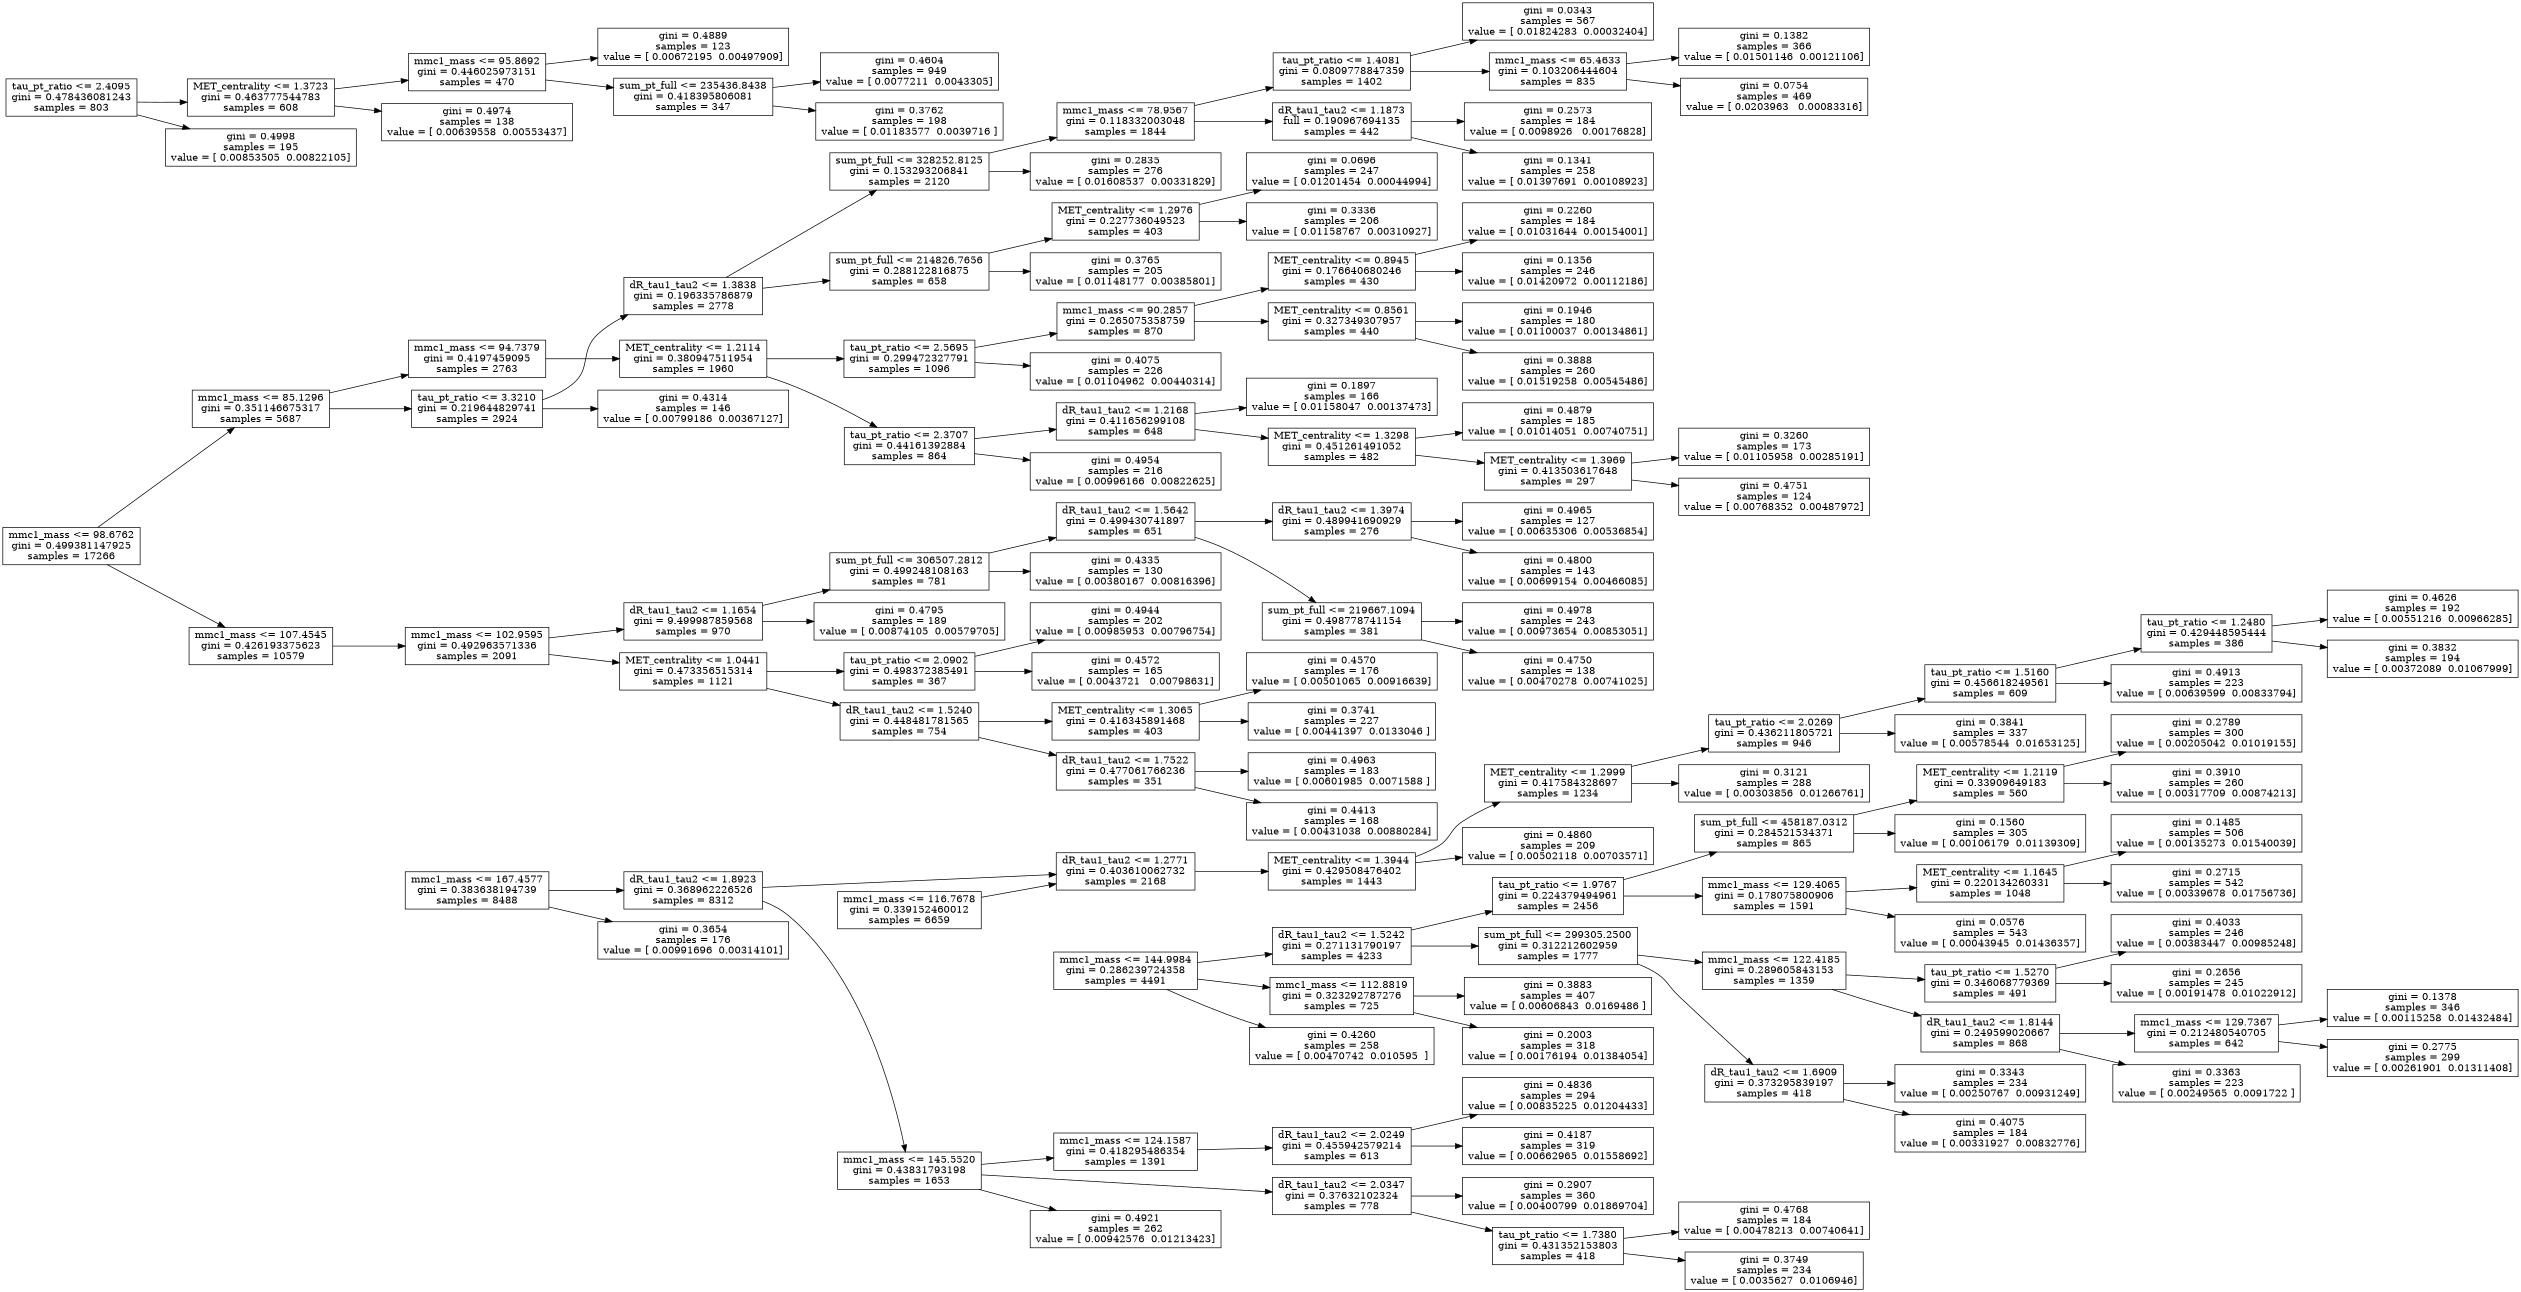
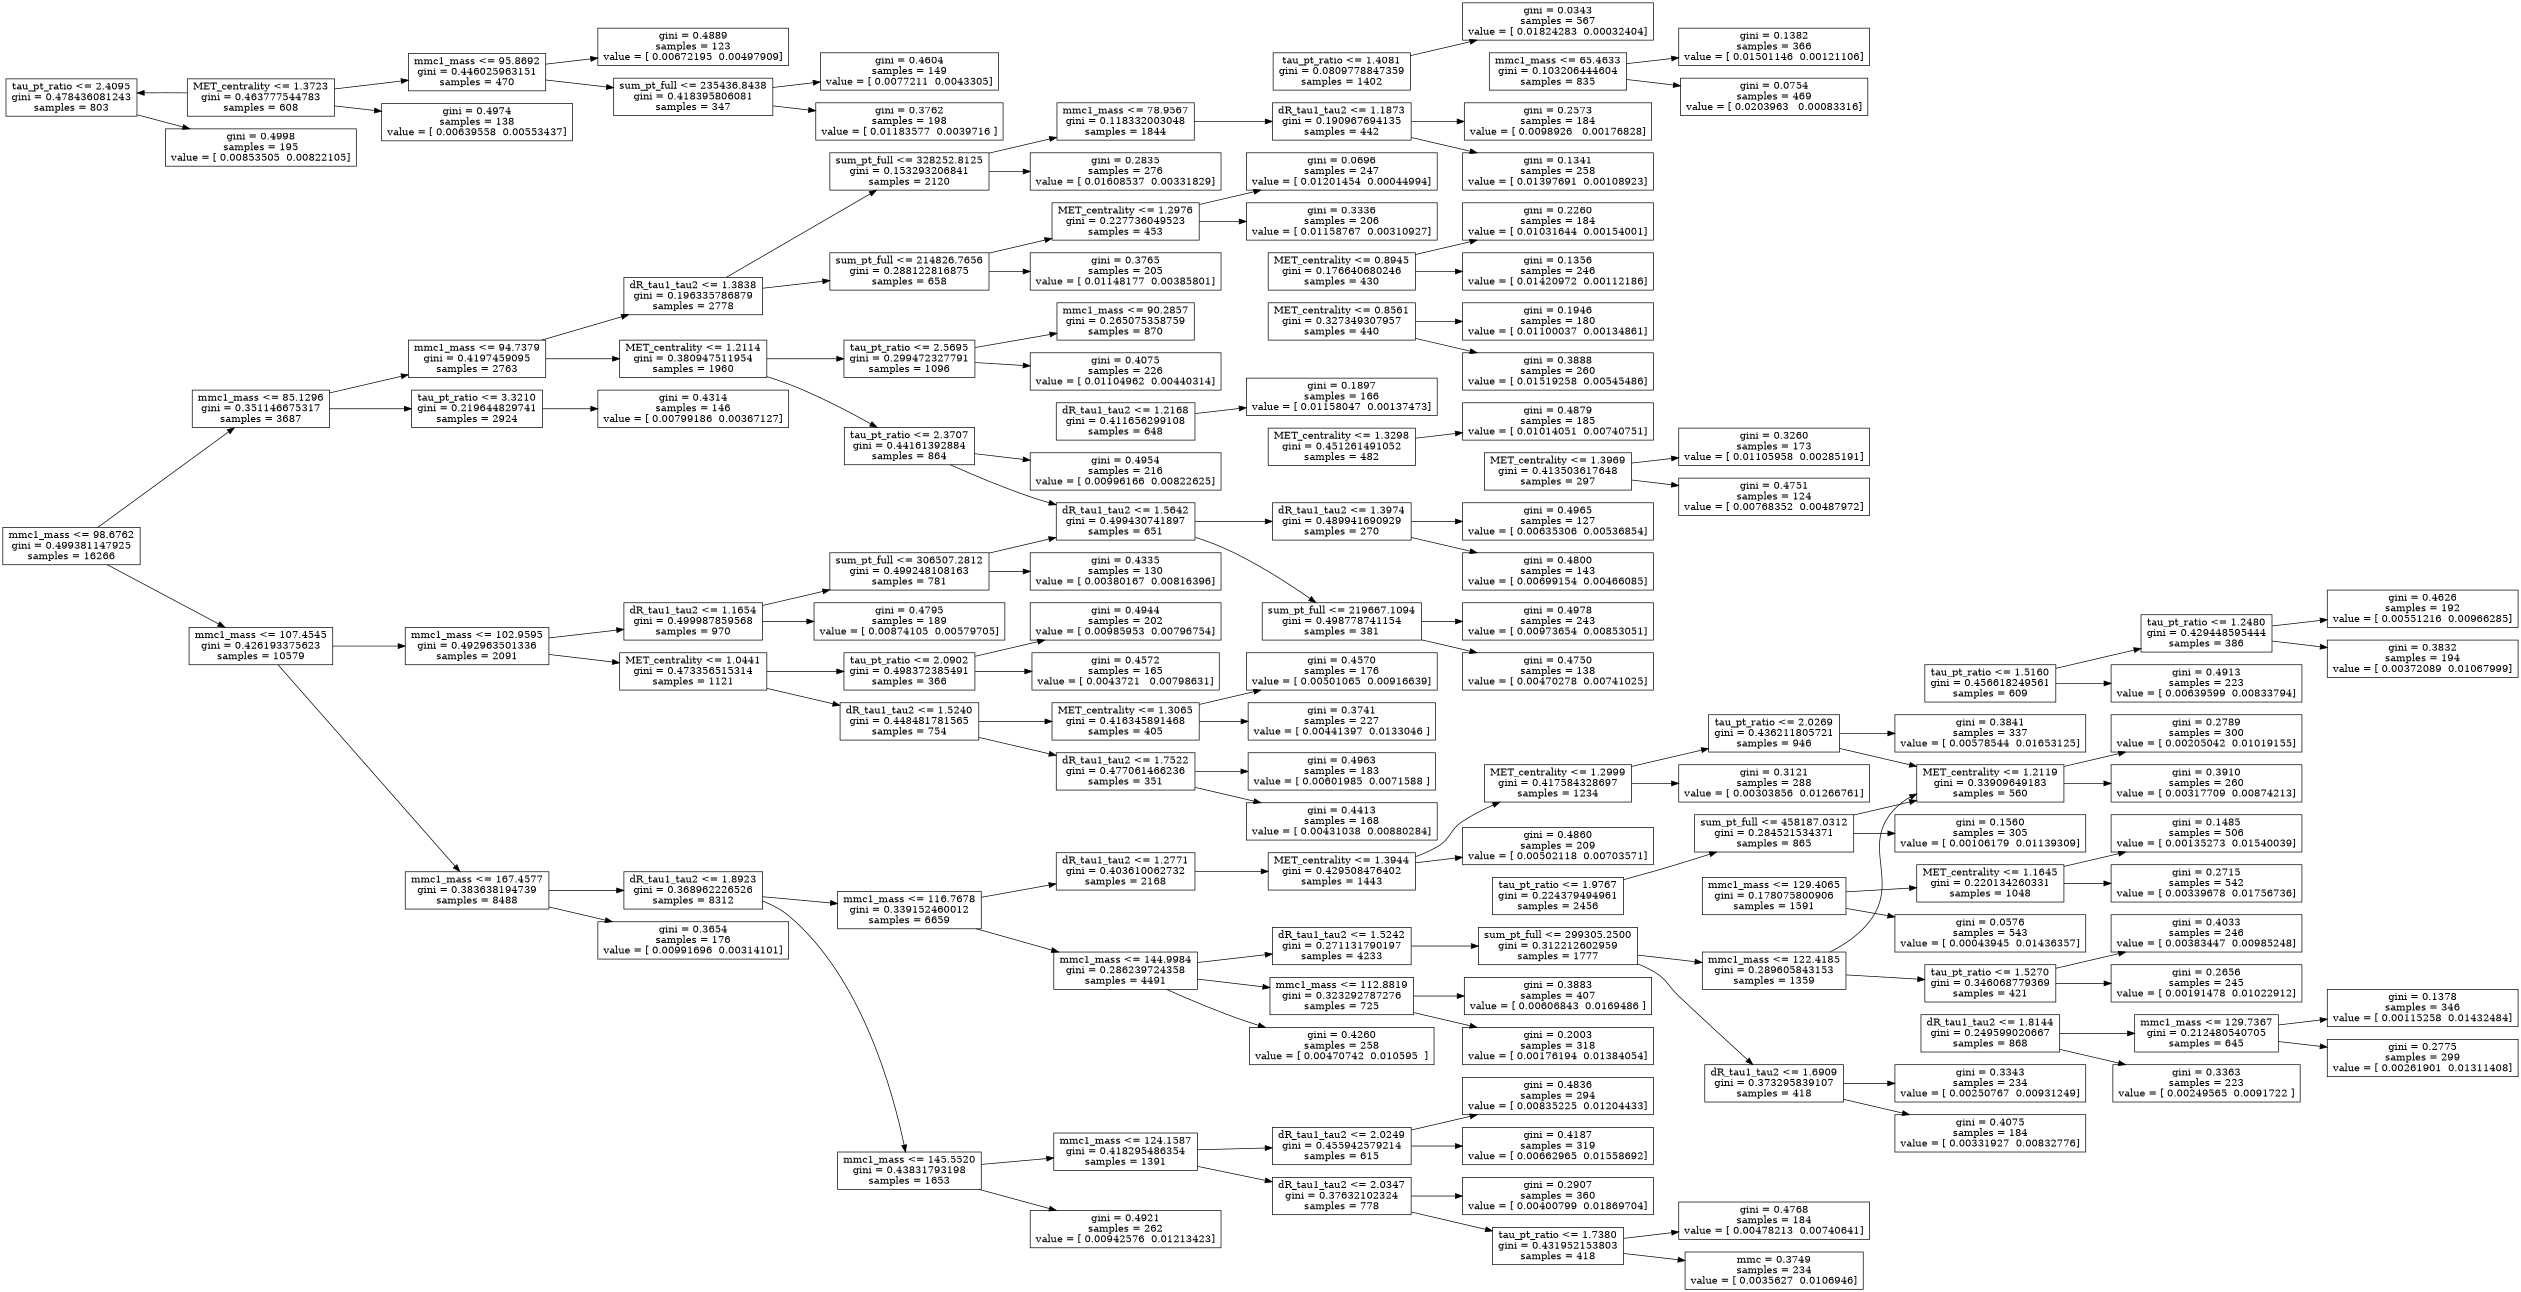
node "gini = 0.4604 samples = 949 value = [ 0.0077211  0.0043305]": label "gini = 0.4604 samples = 949 value = [ 0.0077211  0.0043305]" -> "gini = 0.4604 samples = 149 value = [ 0.0077211  0.0043305]"
edge "tau_pt_ratio <= 1.4081 gini = 0.0809778847359 samples = 1402" -> "mmc1_mass <= 65.4633 gini = 0.103206444604 samples = 835": removed
node "mmc1_mass <= 95.8692 gini = 0.446025973151 samples = 470": label "mmc1_mass <= 95.8692 gini = 0.446025973151 samples = 470" -> "mmc1_mass <= 95.8692 gini = 0.446025963151 samples = 470"
edge "mmc1_mass <= 78.9567 gini = 0.118332003048 samples = 1844" -> "tau_pt_ratio <= 1.4081 gini = 0.0809778847359 samples = 1402": removed
edge "tau_pt_ratio <= 2.4095 gini = 0.478436081243 samples = 803" -> "MET_centrality <= 1.3723 gini = 0.463777544783 samples = 608": reversed
node "dR_tau1_tau2 <= 1.1873 full = 0.190967694135 samples = 442": label "dR_tau1_tau2 <= 1.1873 full = 0.190967694135 samples = 442" -> "dR_tau1_tau2 <= 1.1873 gini = 0.190967694135 samples = 442"
node "MET_centrality <= 1.2976 gini = 0.227736049523 samples = 403": label "MET_centrality <= 1.2976 gini = 0.227736049523 samples = 403" -> "MET_centrality <= 1.2976 gini = 0.227736049523 samples = 453"
edge "mmc1_mass <= 90.2857 gini = 0.265075358759 samples = 870" -> "MET_centrality <= 0.8945 gini = 0.176640680246 samples = 430": removed
edge "mmc1_mass <= 90.2857 gini = 0.265075358759 samples = 870" -> "MET_centrality <= 0.8561 gini = 0.327349307957 samples = 440": removed
edge "tau_pt_ratio <= 3.3210 gini = 0.219644829741 samples = 2924" -> "dR_tau1_tau2 <= 1.3838 gini = 0.196335786879 samples = 2778": now "mmc1_mass <= 94.7379 gini = 0.4197459095 samples = 2763" -> "dR_tau1_tau2 <= 1.3838 gini = 0.196335786879 samples = 2778"
node "mmc1_mass <= 85.1296 gini = 0.351146675317 samples = 5687": label "mmc1_mass <= 85.1296 gini = 0.351146675317 samples = 5687" -> "mmc1_mass <= 85.1296 gini = 0.351146675317 samples = 3687"
edge "dR_tau1_tau2 <= 1.2168 gini = 0.411656299108 samples = 648" -> "MET_centrality <= 1.3298 gini = 0.451261491052 samples = 482": removed
edge "tau_pt_ratio <= 2.3707 gini = 0.44161392884 samples = 864" -> "dR_tau1_tau2 <= 1.2168 gini = 0.411656299108 samples = 648": now "tau_pt_ratio <= 2.3707 gini = 0.44161392884 samples = 864" -> "dR_tau1_tau2 <= 1.5642 gini = 0.499430741897 samples = 651"
edge "MET_centrality <= 1.3298 gini = 0.451261491052 samples = 482" -> "MET_centrality <= 1.3969 gini = 0.413503617648 samples = 297": removed
node "dR_tau1_tau2 <= 1.3974 gini = 0.489941690929 samples = 276": label "dR_tau1_tau2 <= 1.3974 gini = 0.489941690929 samples = 276" -> "dR_tau1_tau2 <= 1.3974 gini = 0.489941690929 samples = 270"
node "mmc1_mass <= 98.6762 gini = 0.499381147925 samples = 17266": label "mmc1_mass <= 98.6762 gini = 0.499381147925 samples = 17266" -> "mmc1_mass <= 98.6762 gini = 0.499381147925 samples = 16266"
node "dR_tau1_tau2 <= 1.1654 gini = 9.499987859568 samples = 970": label "dR_tau1_tau2 <= 1.1654 gini = 9.499987859568 samples = 970" -> "dR_tau1_tau2 <= 1.1654 gini = 0.499987859568 samples = 970"
node "mmc1_mass <= 102.9595 gini = 0.492963571336 samples = 2091": label "mmc1_mass <= 102.9595 gini = 0.492963571336 samples = 2091" -> "mmc1_mass <= 102.9595 gini = 0.492963501336 samples = 2091"
node "tau_pt_ratio <= 2.0902 gini = 0.498372385491 samples = 367": label "tau_pt_ratio <= 2.0902 gini = 0.498372385491 samples = 367" -> "tau_pt_ratio <= 2.0902 gini = 0.498372385491 samples = 366"
edge "tau_pt_ratio <= 2.0269 gini = 0.436211805721 samples = 946" -> "tau_pt_ratio <= 1.5160 gini = 0.456618249561 samples = 609": now "tau_pt_ratio <= 2.0269 gini = 0.436211805721 samples = 946" -> "MET_centrality <= 1.2119 gini = 0.33909649183 samples = 560"
node "MET_centrality <= 1.3065 gini = 0.416345891468 samples = 403": label "MET_centrality <= 1.3065 gini = 0.416345891468 samples = 403" -> "MET_centrality <= 1.3065 gini = 0.416345891468 samples = 405"
edge "mmc1_mass <= 107.4545 gini = 0.426193375623 samples = 10579" -> "mmc1_mass <= 167.4577 gini = 0.383638194739 samples = 8488": added
node "dR_tau1_tau2 <= 1.7522 gini = 0.477061766236 samples = 351": label "dR_tau1_tau2 <= 1.7522 gini = 0.477061766236 samples = 351" -> "dR_tau1_tau2 <= 1.7522 gini = 0.477061466236 samples = 351"
edge "dR_tau1_tau2 <= 1.8923 gini = 0.368962226526 samples = 8312" -> "dR_tau1_tau2 <= 1.2771 gini = 0.403610062732 samples = 2168": now "dR_tau1_tau2 <= 1.8923 gini = 0.368962226526 samples = 8312" -> "mmc1_mass <= 116.7678 gini = 0.339152460012 samples = 6659"
edge "tau_pt_ratio <= 1.9767 gini = 0.224379494961 samples = 2456" -> "mmc1_mass <= 129.4065 gini = 0.178075800906 samples = 1591": removed
edge "dR_tau1_tau2 <= 1.5242 gini = 0.271131790197 samples = 4233" -> "tau_pt_ratio <= 1.9767 gini = 0.224379494961 samples = 2456": removed
edge "mmc1_mass <= 116.7678 gini = 0.339152460012 samples = 6659" -> "mmc1_mass <= 144.9984 gini = 0.286239724358 samples = 4491": added
node "tau_pt_ratio <= 1.5270 gini = 0.346068779369 samples = 491": label "tau_pt_ratio <= 1.5270 gini = 0.346068779369 samples = 491" -> "tau_pt_ratio <= 1.5270 gini = 0.346068779369 samples = 421"
edge "mmc1_mass <= 122.4185 gini = 0.289605843153 samples = 1359" -> "dR_tau1_tau2 <= 1.8144 gini = 0.249599020667 samples = 868": now "mmc1_mass <= 122.4185 gini = 0.289605843153 samples = 1359" -> "MET_centrality <= 1.2119 gini = 0.33909649183 samples = 560"
node "mmc1_mass <= 129.7367 gini = 0.212480540705 samples = 642": label "mmc1_mass <= 129.7367 gini = 0.212480540705 samples = 642" -> "mmc1_mass <= 129.7367 gini = 0.212480540705 samples = 645"
node "dR_tau1_tau2 <= 1.6909 gini = 0.373295839197 samples = 418": label "dR_tau1_tau2 <= 1.6909 gini = 0.373295839197 samples = 418" -> "dR_tau1_tau2 <= 1.6909 gini = 0.373295839107 samples = 418"
node "dR_tau1_tau2 <= 2.0249 gini = 0.455942579214 samples = 613": label "dR_tau1_tau2 <= 2.0249 gini = 0.455942579214 samples = 613" -> "dR_tau1_tau2 <= 2.0249 gini = 0.455942579214 samples = 615"
edge "mmc1_mass <= 145.5520 gini = 0.43831793198 samples = 1653" -> "dR_tau1_tau2 <= 2.0347 gini = 0.37632102324 samples = 778": now "mmc1_mass <= 124.1587 gini = 0.418295486354 samples = 1391" -> "dR_tau1_tau2 <= 2.0347 gini = 0.37632102324 samples = 778"
node "tau_pt_ratio <= 1.7380 gini = 0.431352153803 samples = 418": label "tau_pt_ratio <= 1.7380 gini = 0.431352153803 samples = 418" -> "tau_pt_ratio <= 1.7380 gini = 0.431952153803 samples = 418"
node "gini = 0.3749 samples = 234 value = [ 0.0035627  0.0106946]": label "gini = 0.3749 samples = 234 value = [ 0.0035627  0.0106946]" -> "mmc = 0.3749 samples = 234 value = [ 0.0035627  0.0106946]"
